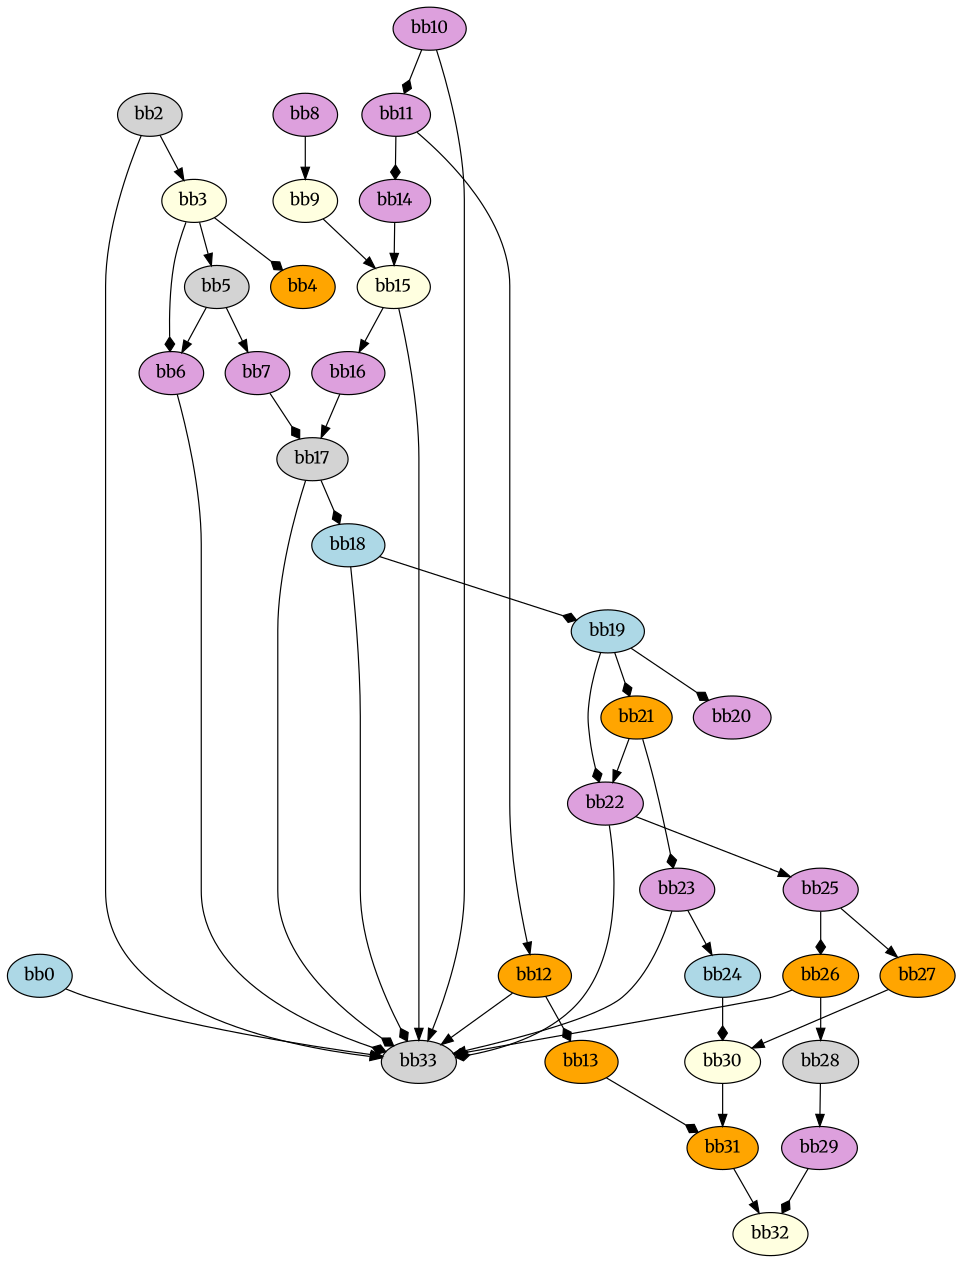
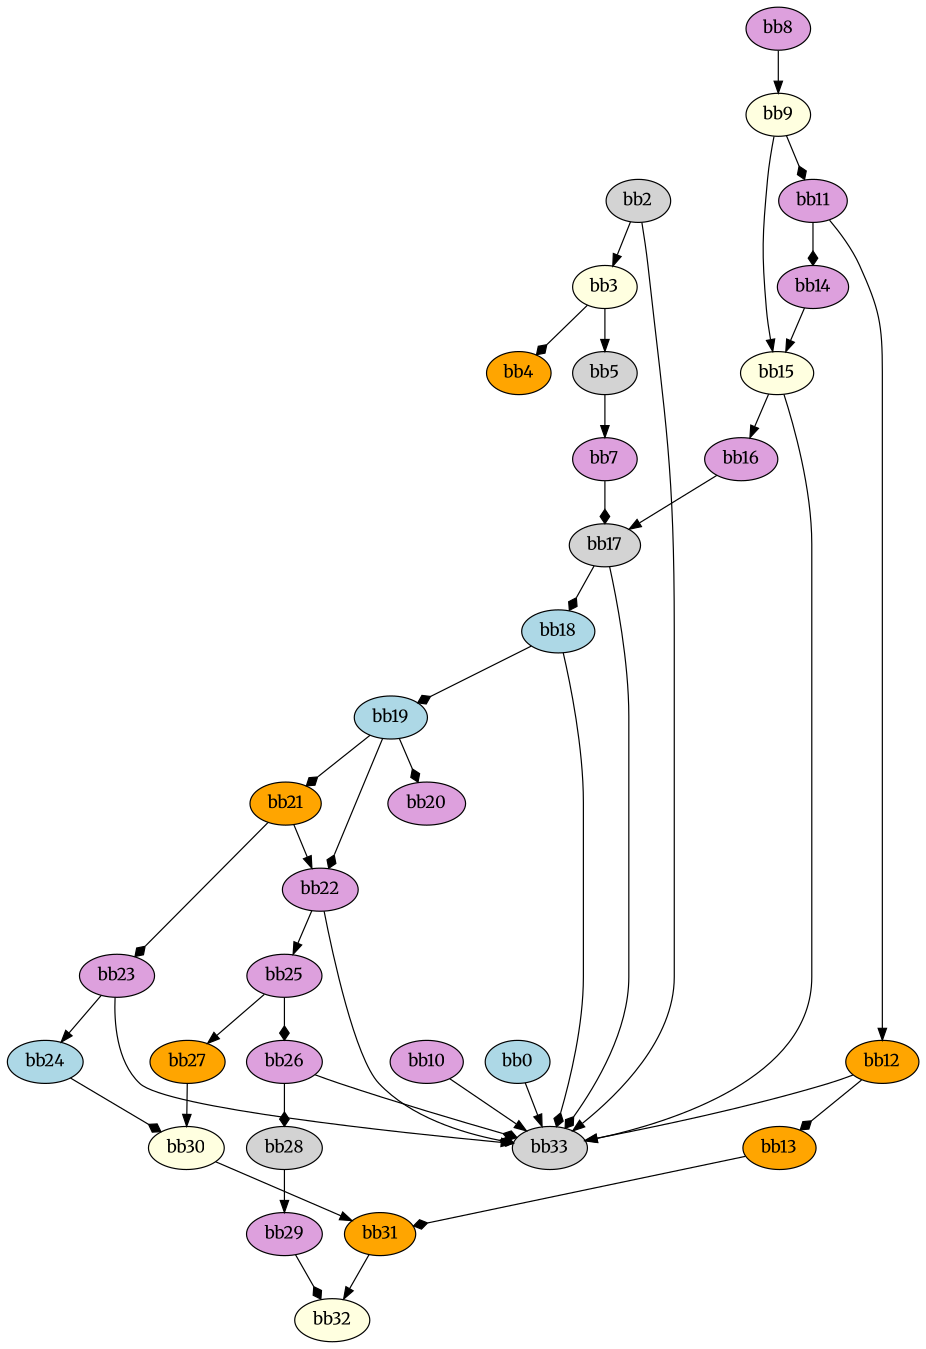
edge "bb10" -> "bb11": now "bb9" -> "bb11"
node "bb6": removed
node "bb26": fillcolor orange -> plum
edge "bb26" -> "bb28": arrowhead normal -> diamond
